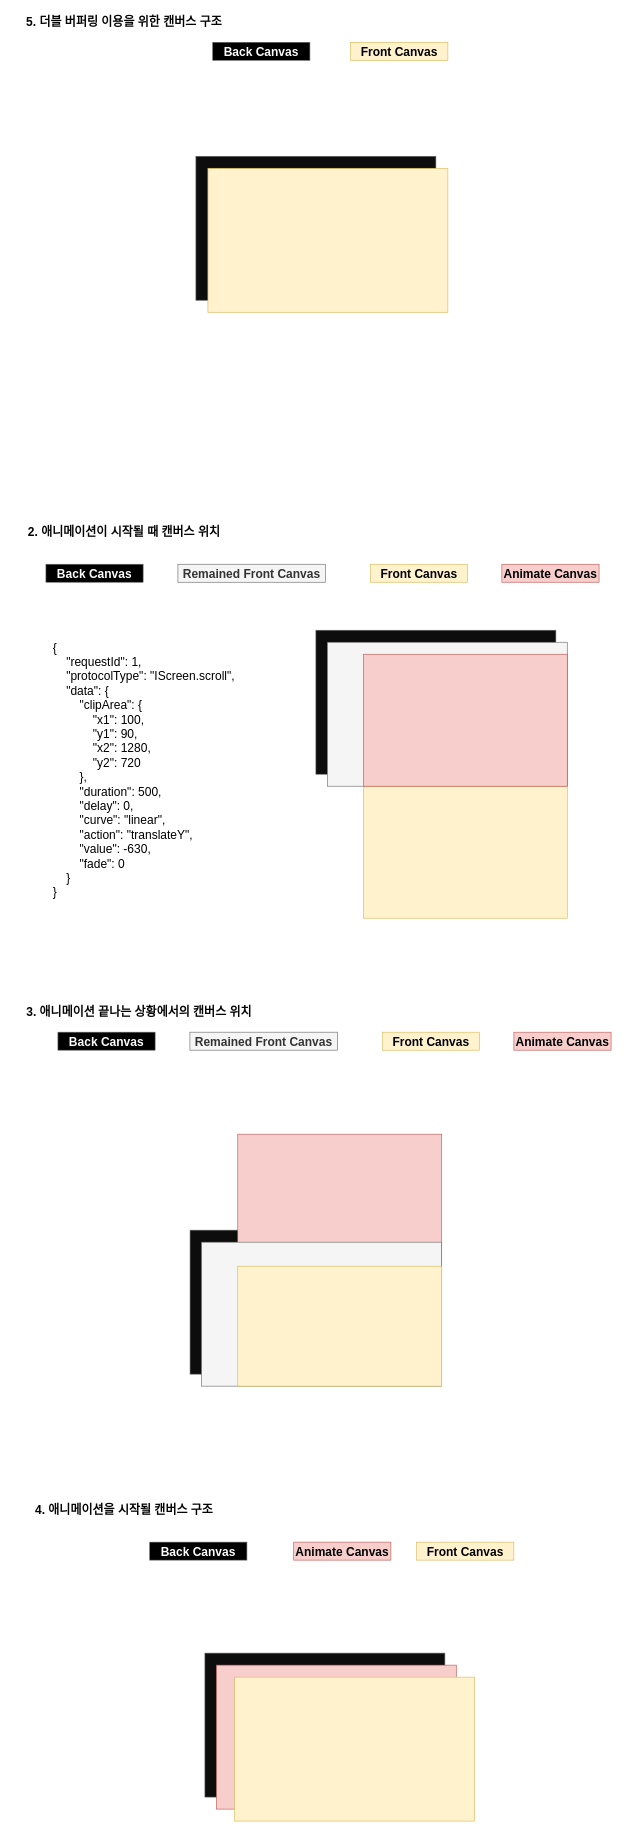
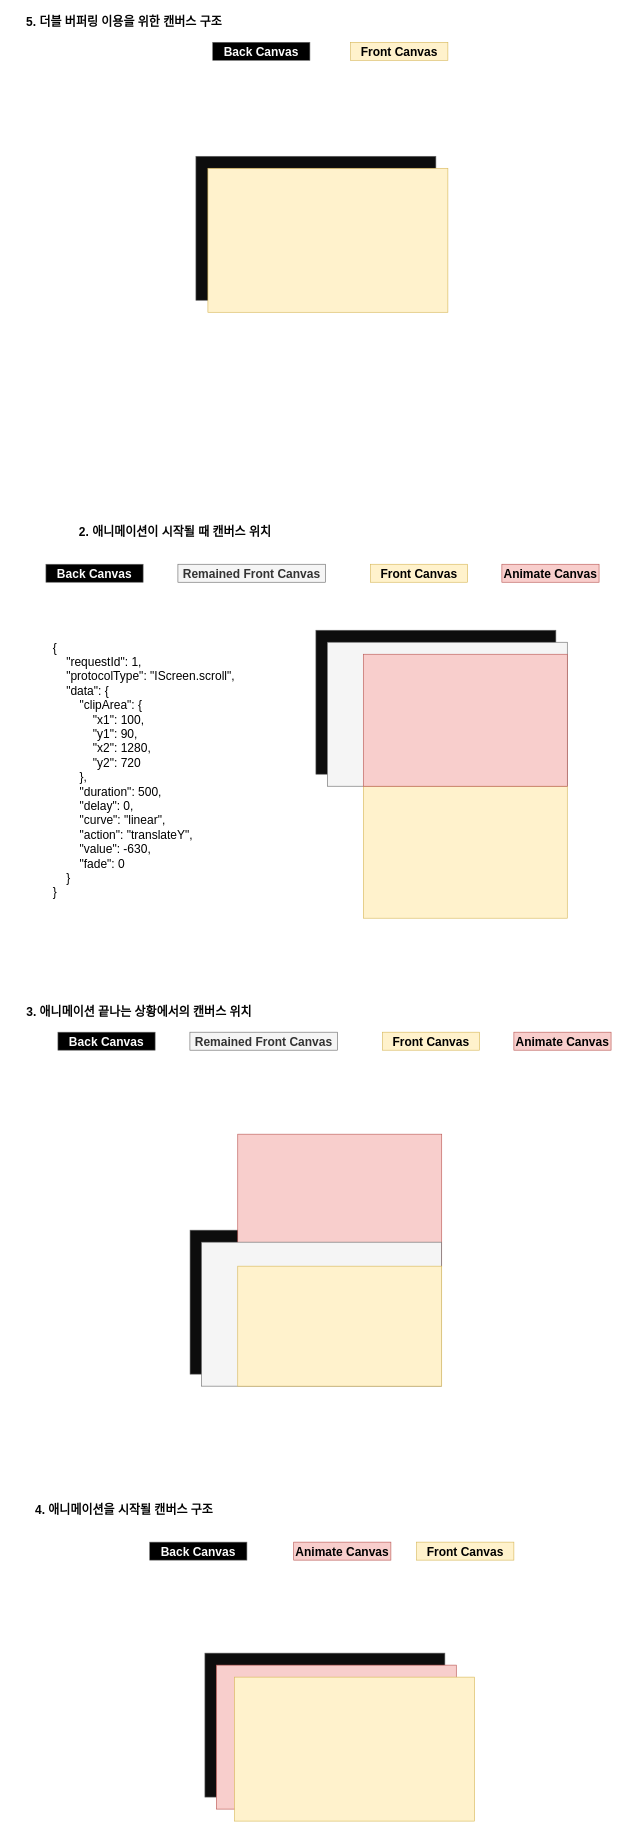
node "2. 애니메이션이 시작될 때 캔버스 위치": moved (124, 531) -> (175, 531)
